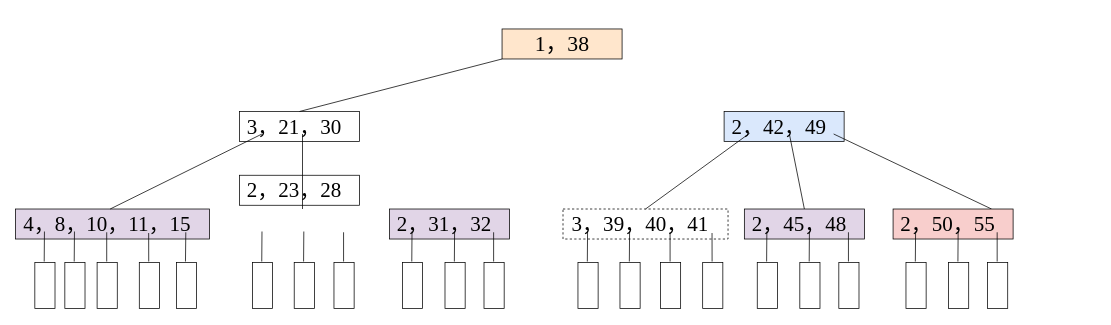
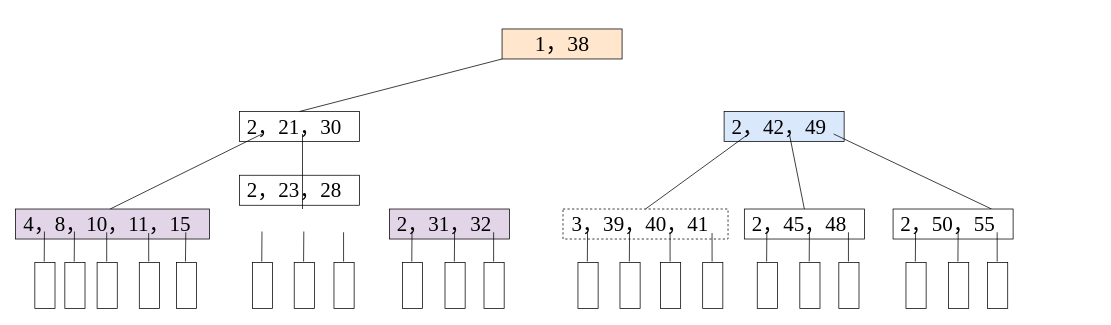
node "3，21，30": label "3，21，30" -> "2，21，30"
node "2，45，48": fillcolor #e1d5e7 -> #ffffff
node "2，50，55": fillcolor #f8cecc -> #ffffff
